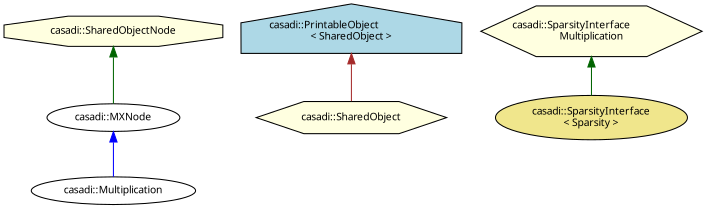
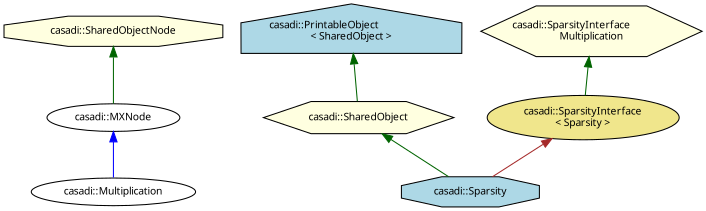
edge "casadi::SharedObject" -> "casadi::PrintableObject < SharedObject >": color brown -> darkgreen
node "casadi::Sparsity": added
